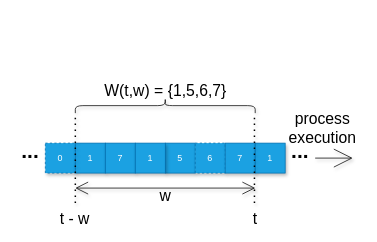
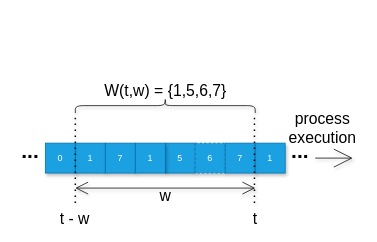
node "0": style dashed -> solid
